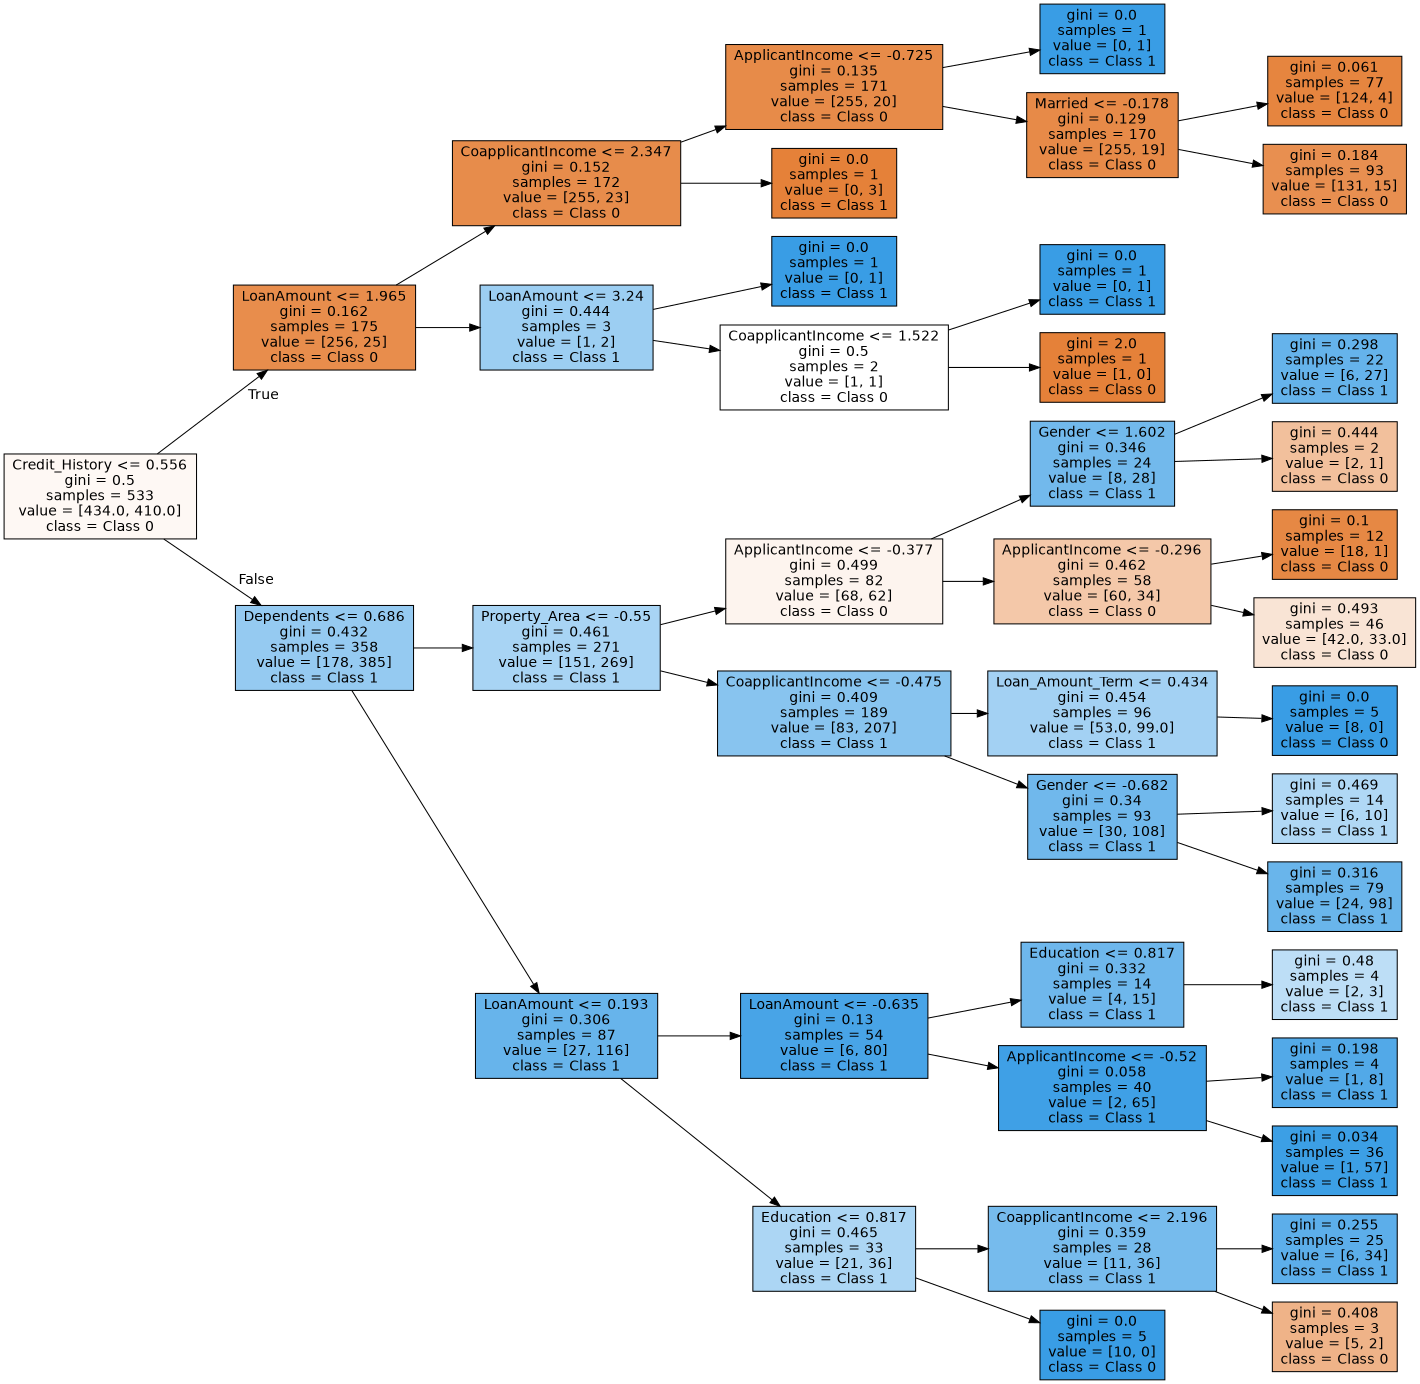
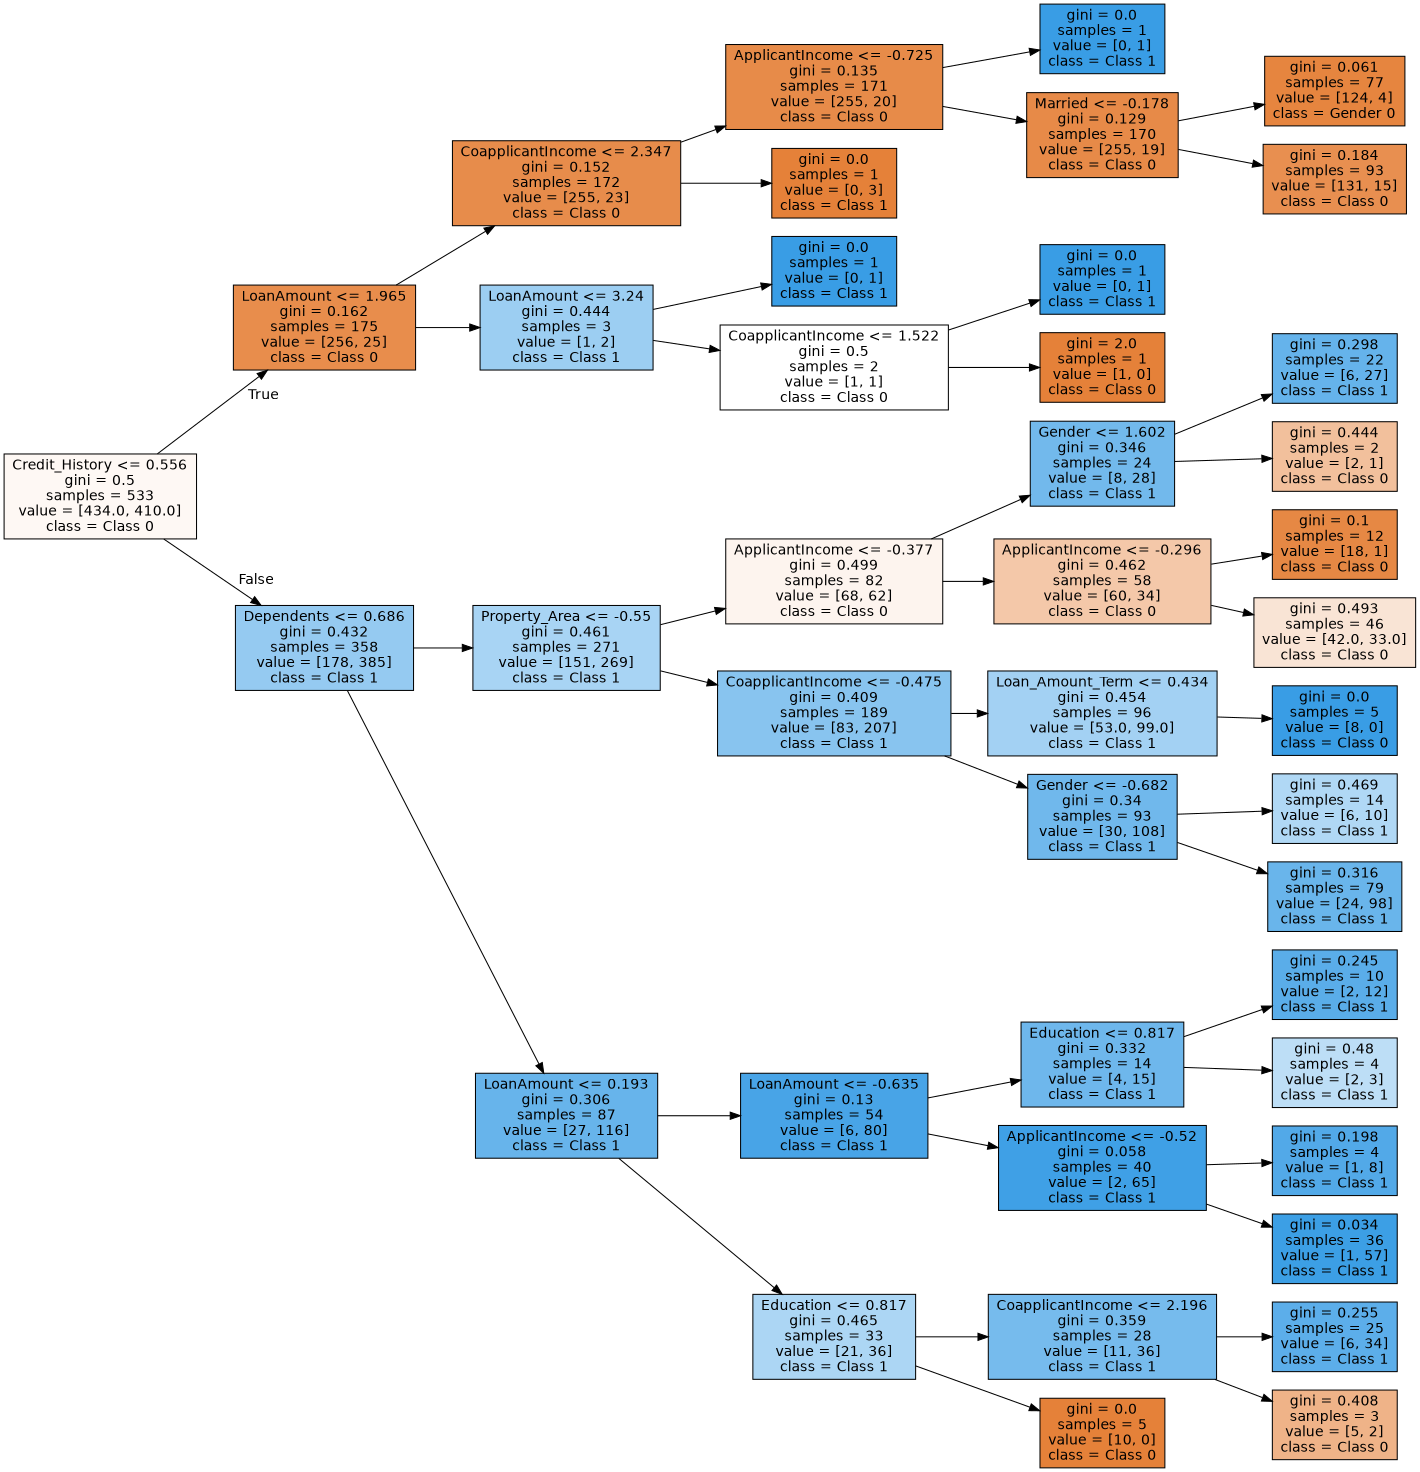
node "gini = 0.061 samples = 77 value = [124, 4] class = Class 0": label "gini = 0.061 samples = 77 value = [124, 4] class = Class 0" -> "gini = 0.061 samples = 77 value = [124, 4] class = Gender 0"
node "gini = 0.245 samples = 10 value = [2, 12] class = Class 1": added
node "gini = 0.0 samples = 5 value = [10, 0] class = Class 0": fillcolor #399de5 -> #e58139
